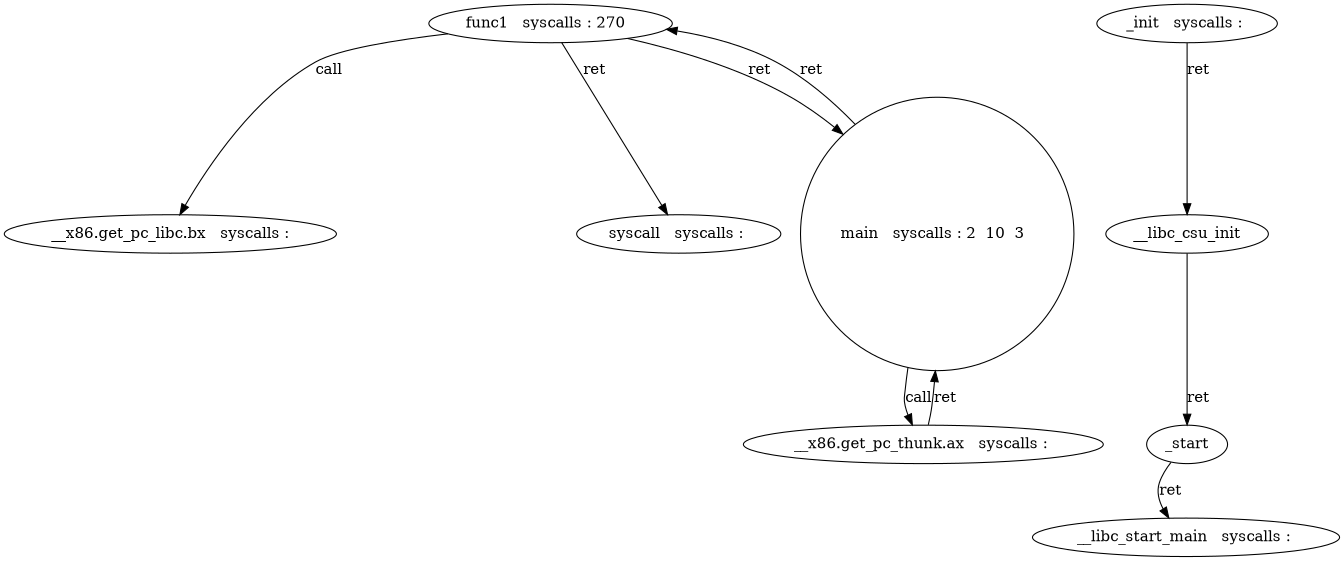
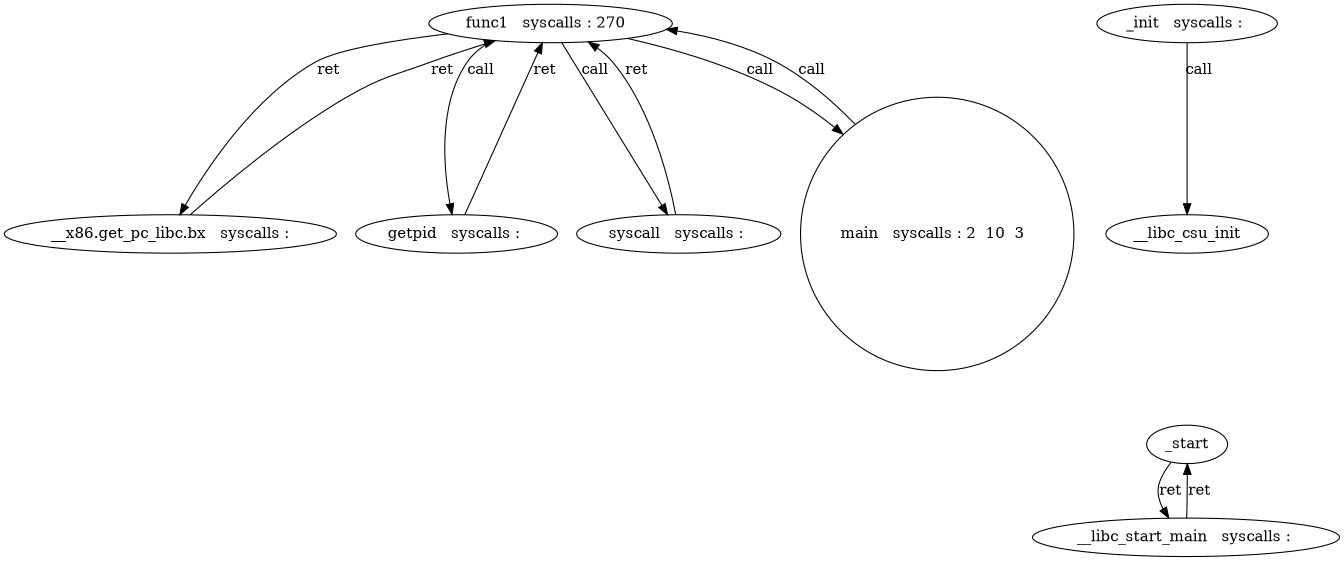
edge "func1   syscalls : 270" -> "__x86.get_pc_libc.bx   syscalls :": label "call" -> "ret"
edge "func1   syscalls : 270" -> "syscall   syscalls :": label "ret" -> "call"
edge "func1   syscalls : 270" -> "main   syscalls : 2  10  3": label "ret" -> "call"
edge "main   syscalls : 2  10  3" -> "func1   syscalls : 270": label "ret" -> "call"
edge "_init   syscalls :" -> "__libc_csu_init": label "ret" -> "call"
edge "__x86.get_pc_libc.bx   syscalls :" -> "func1   syscalls : 270": added, label "ret"
edge "syscall   syscalls :" -> "func1   syscalls : 270": added, label "ret"
node "getpid   syscalls :": added
edge "__libc_csu_init" -> "_start": now "__libc_start_main   syscalls :" -> "_start"
node "__x86.get_pc_thunk.ax   syscalls :": removed
